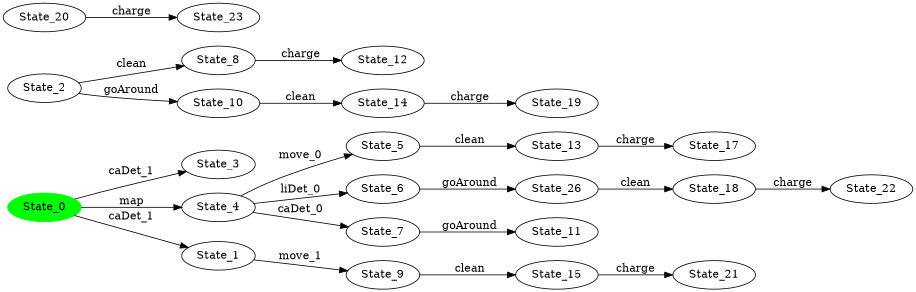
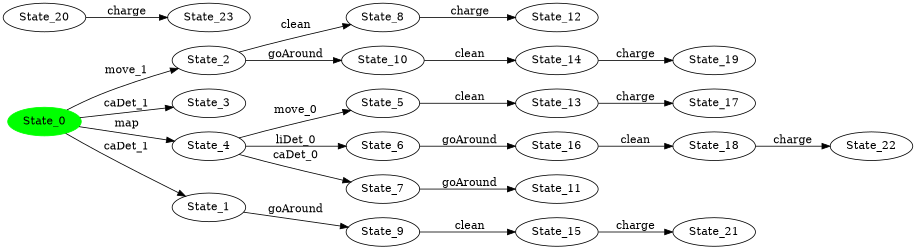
edge "State_0" -> "State_2": added, label "move_1"
node "State_26": label "State_26" -> "State_16"
edge "State_1" -> "State_9": label " move_1 " -> " goAround "
